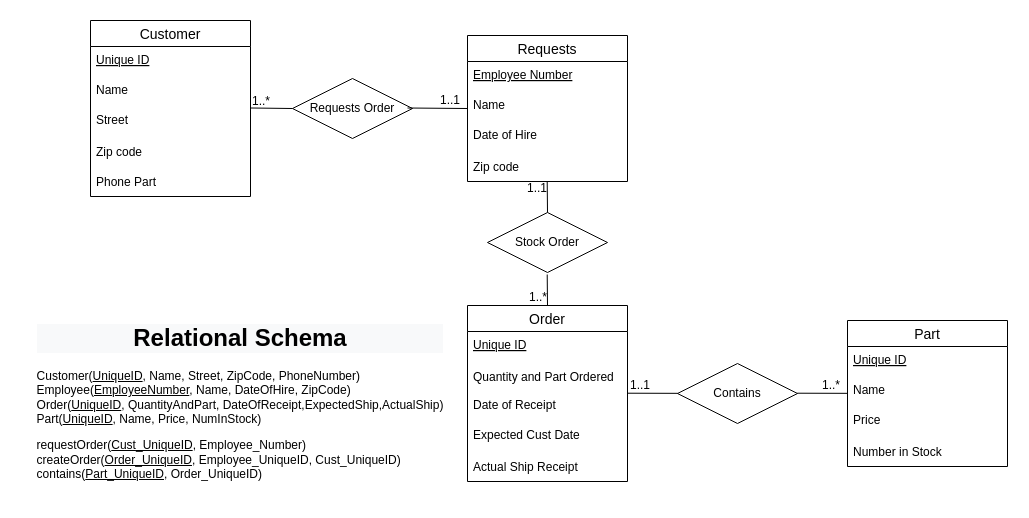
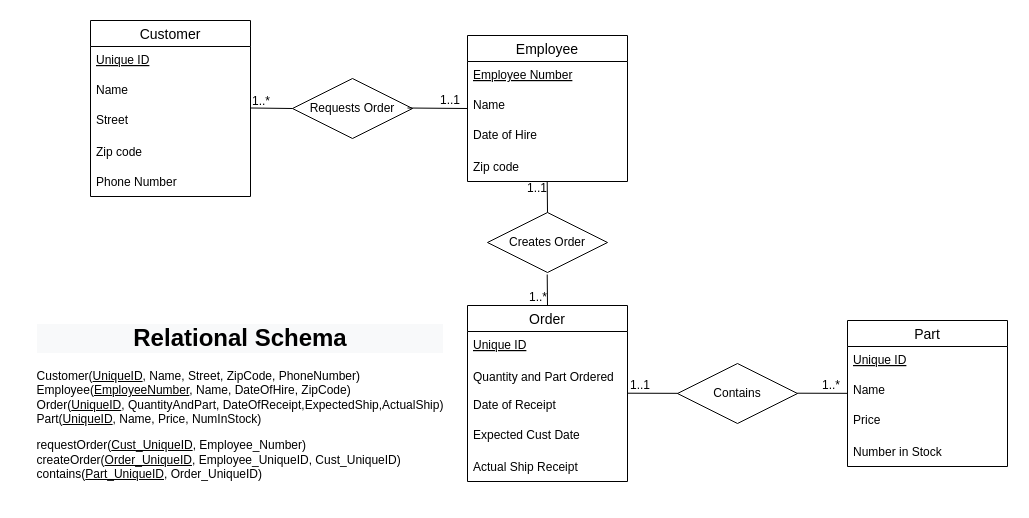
node "Requests": label "Requests" -> "Employee"
node "Phone Part": label "Phone Part" -> "Phone Number"
node "Stock Order": label "Stock Order" -> "Creates Order"
